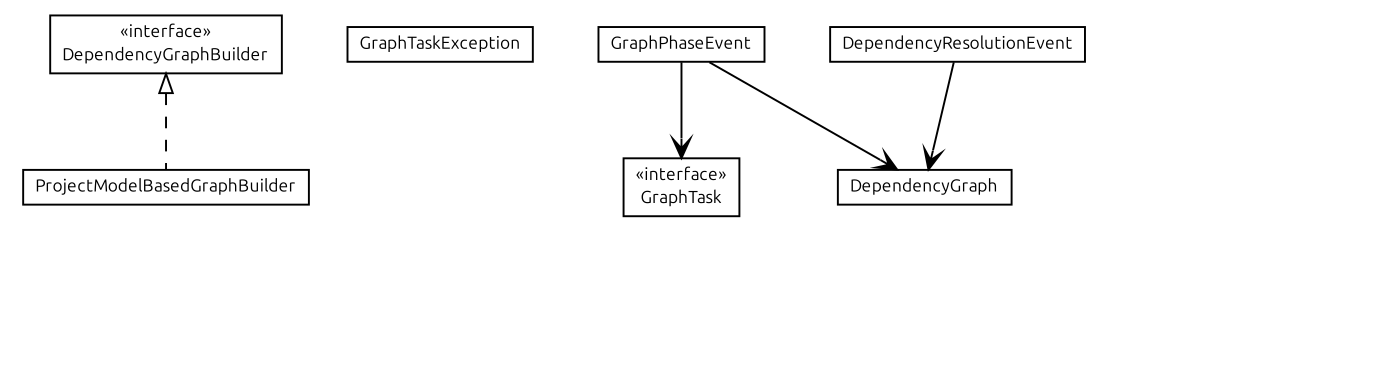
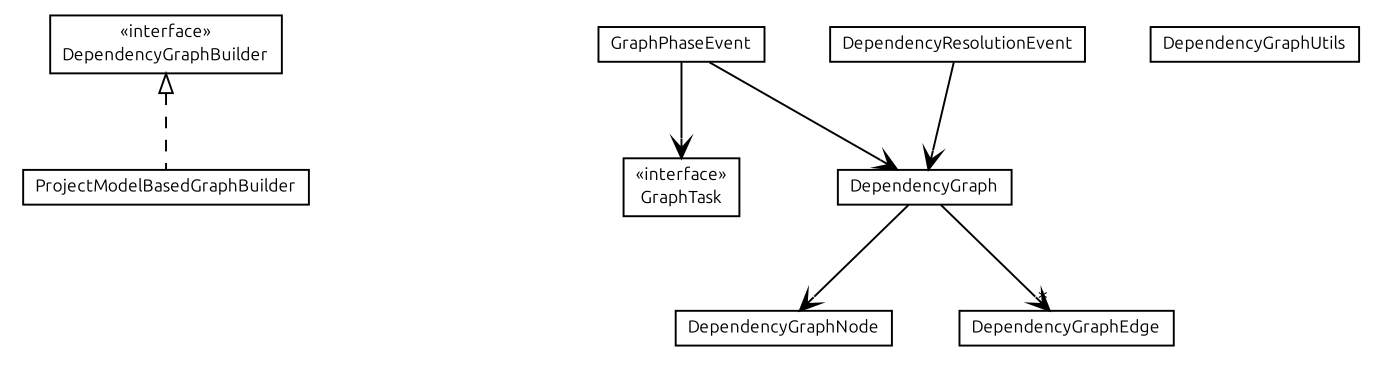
node "GraphTaskException": removed
node "DependencyGraphUtils": added
node "DependencyGraphNode": added
node "DependencyGraphEdge": added
